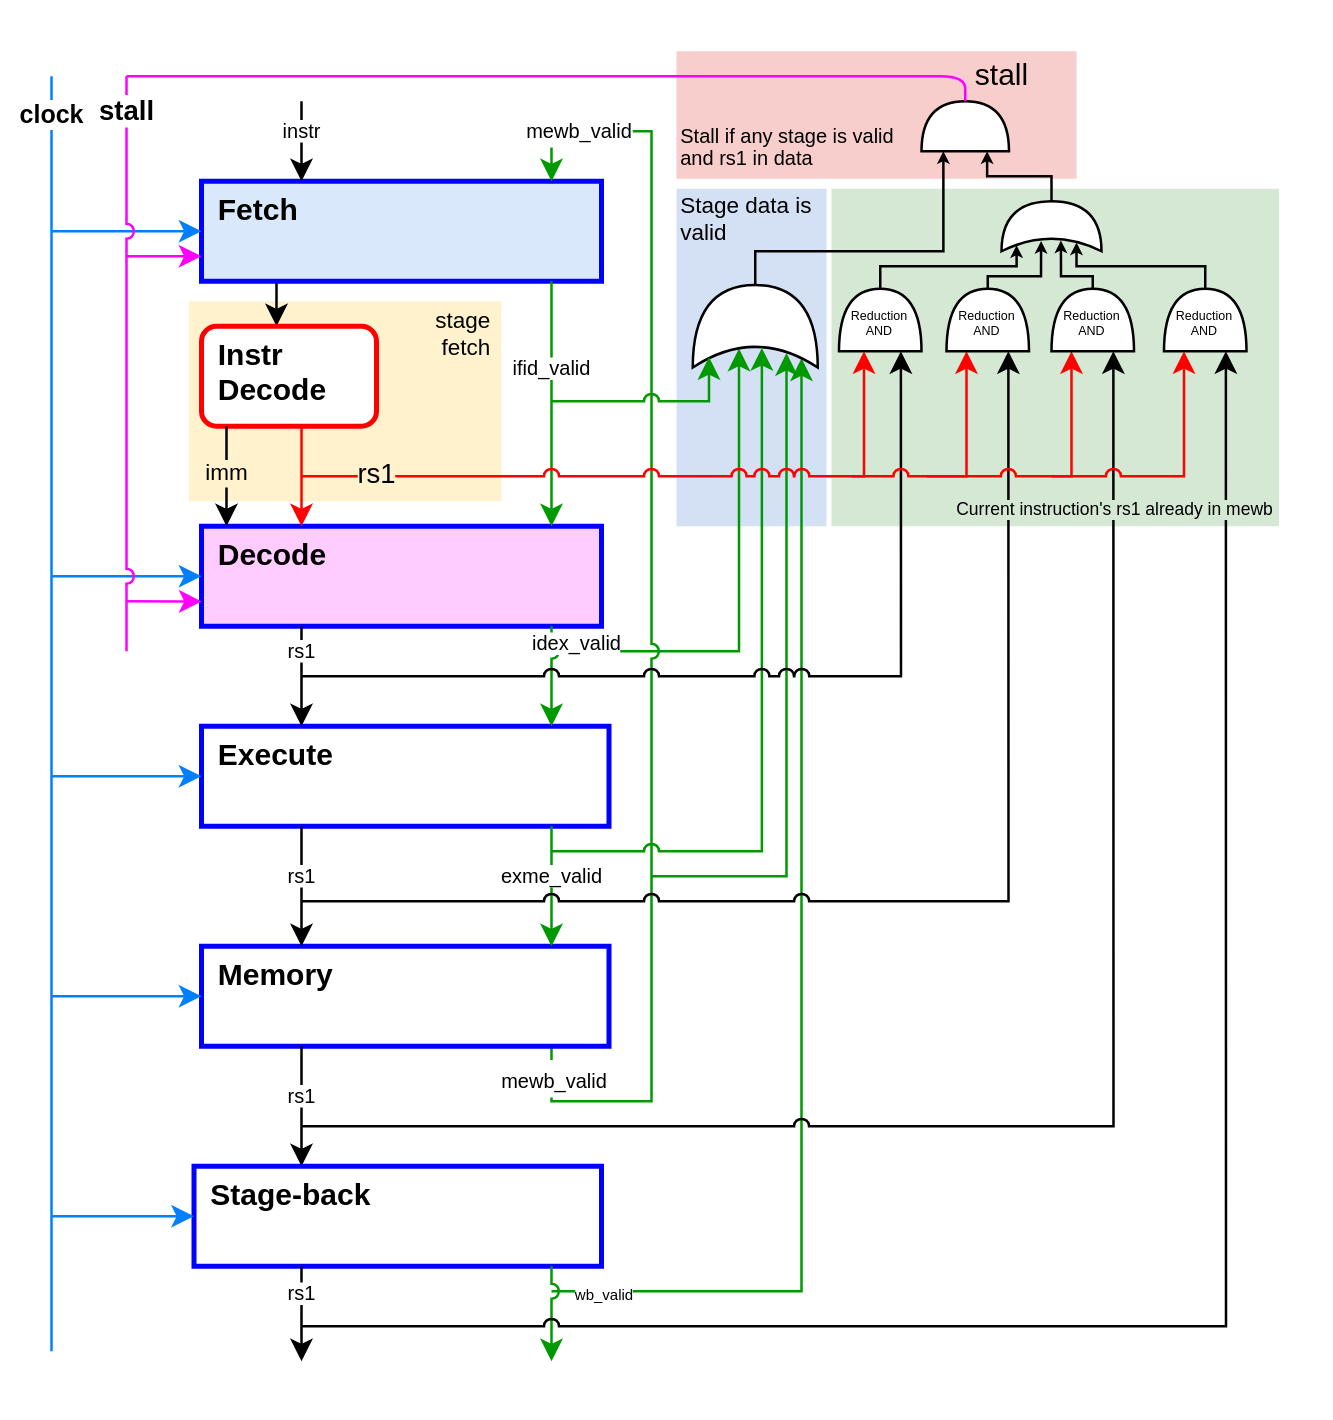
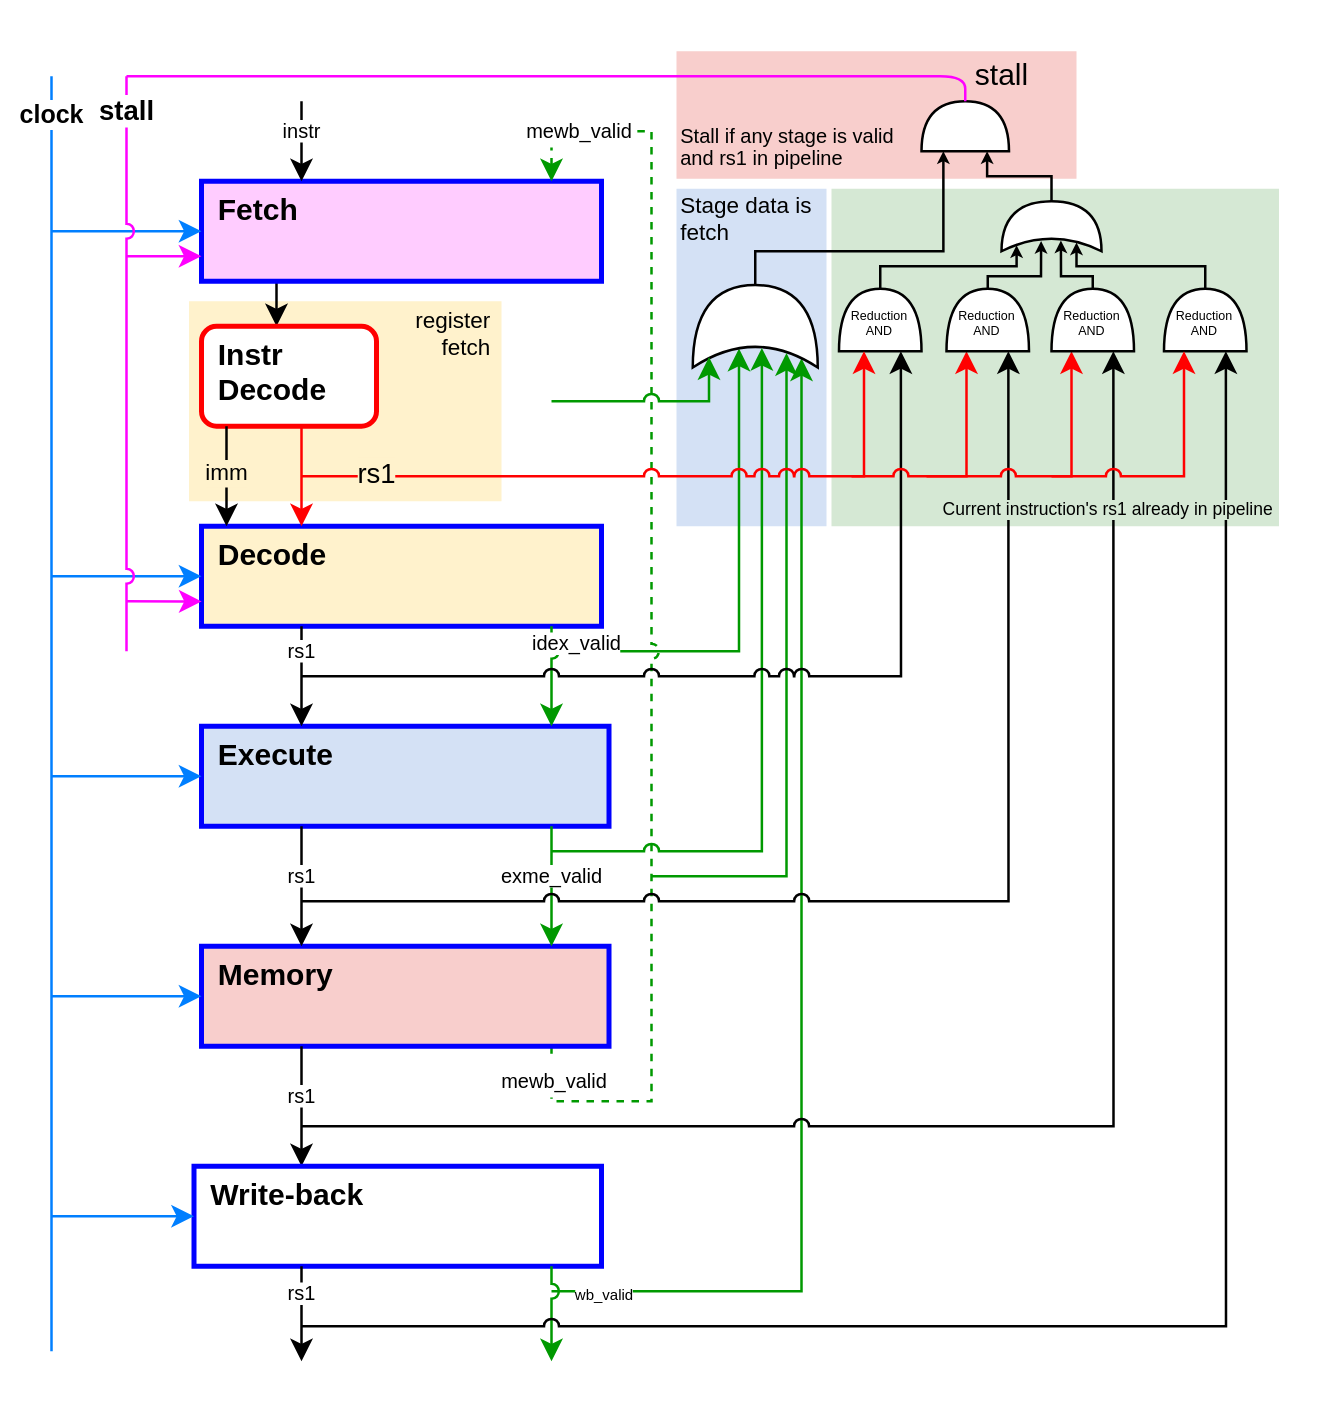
node "Stall if any stage is validand rs1 in data": label "Stall if any stage is validand rs1 in data" -> "Stall if any stage is validand rs1 in pipeline"
node "Stage data is valid": label "Stage data is valid" -> "Stage data is fetch"
node "Fetch": fillcolor #dae8fc -> #ffccff
node "stage fetch": label "stage fetch" -> "register fetch"
edge "Fetch" -> "Decode": removed, label "ifid_valid"
edge "Memory" -> "Fetch": style solid -> dashed
node "Current instruction's rs1 already in mewb": label "Current instruction's rs1 already in mewb" -> "Current instruction's rs1 already in pipeline"
node "Decode": fillcolor #ffccff -> #fff2cc
node "Execute": fillcolor #ffffff -> #d4e1f5
node "Memory": fillcolor #ffffff -> #f8cecc
node "Stage-back": label "Stage-back" -> "Write-back"
